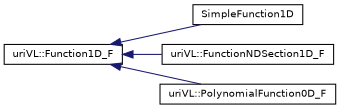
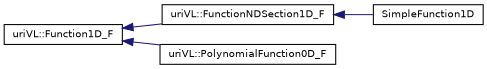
edge "SimpleFunction1D" -> "uriVL::Function1D_F": now "SimpleFunction1D" -> "uriVL::FunctionNDSection1D_F"
